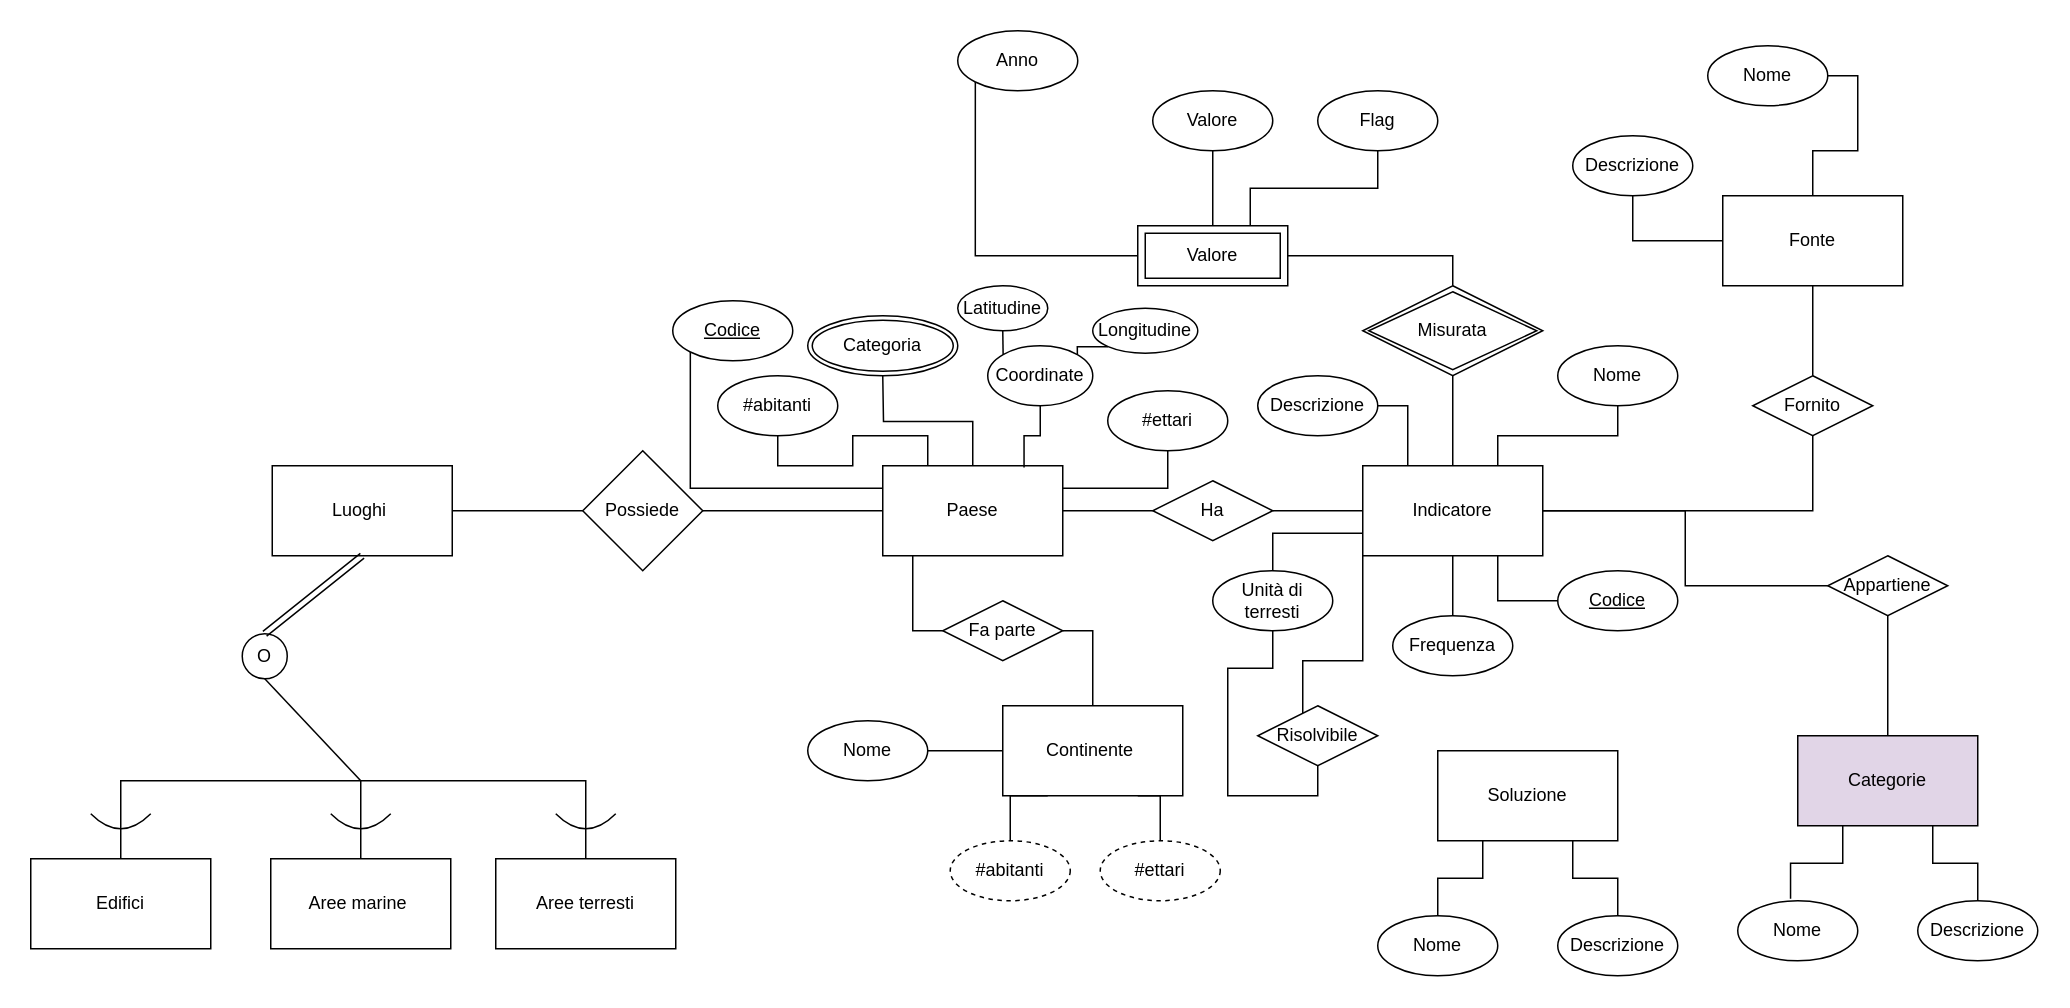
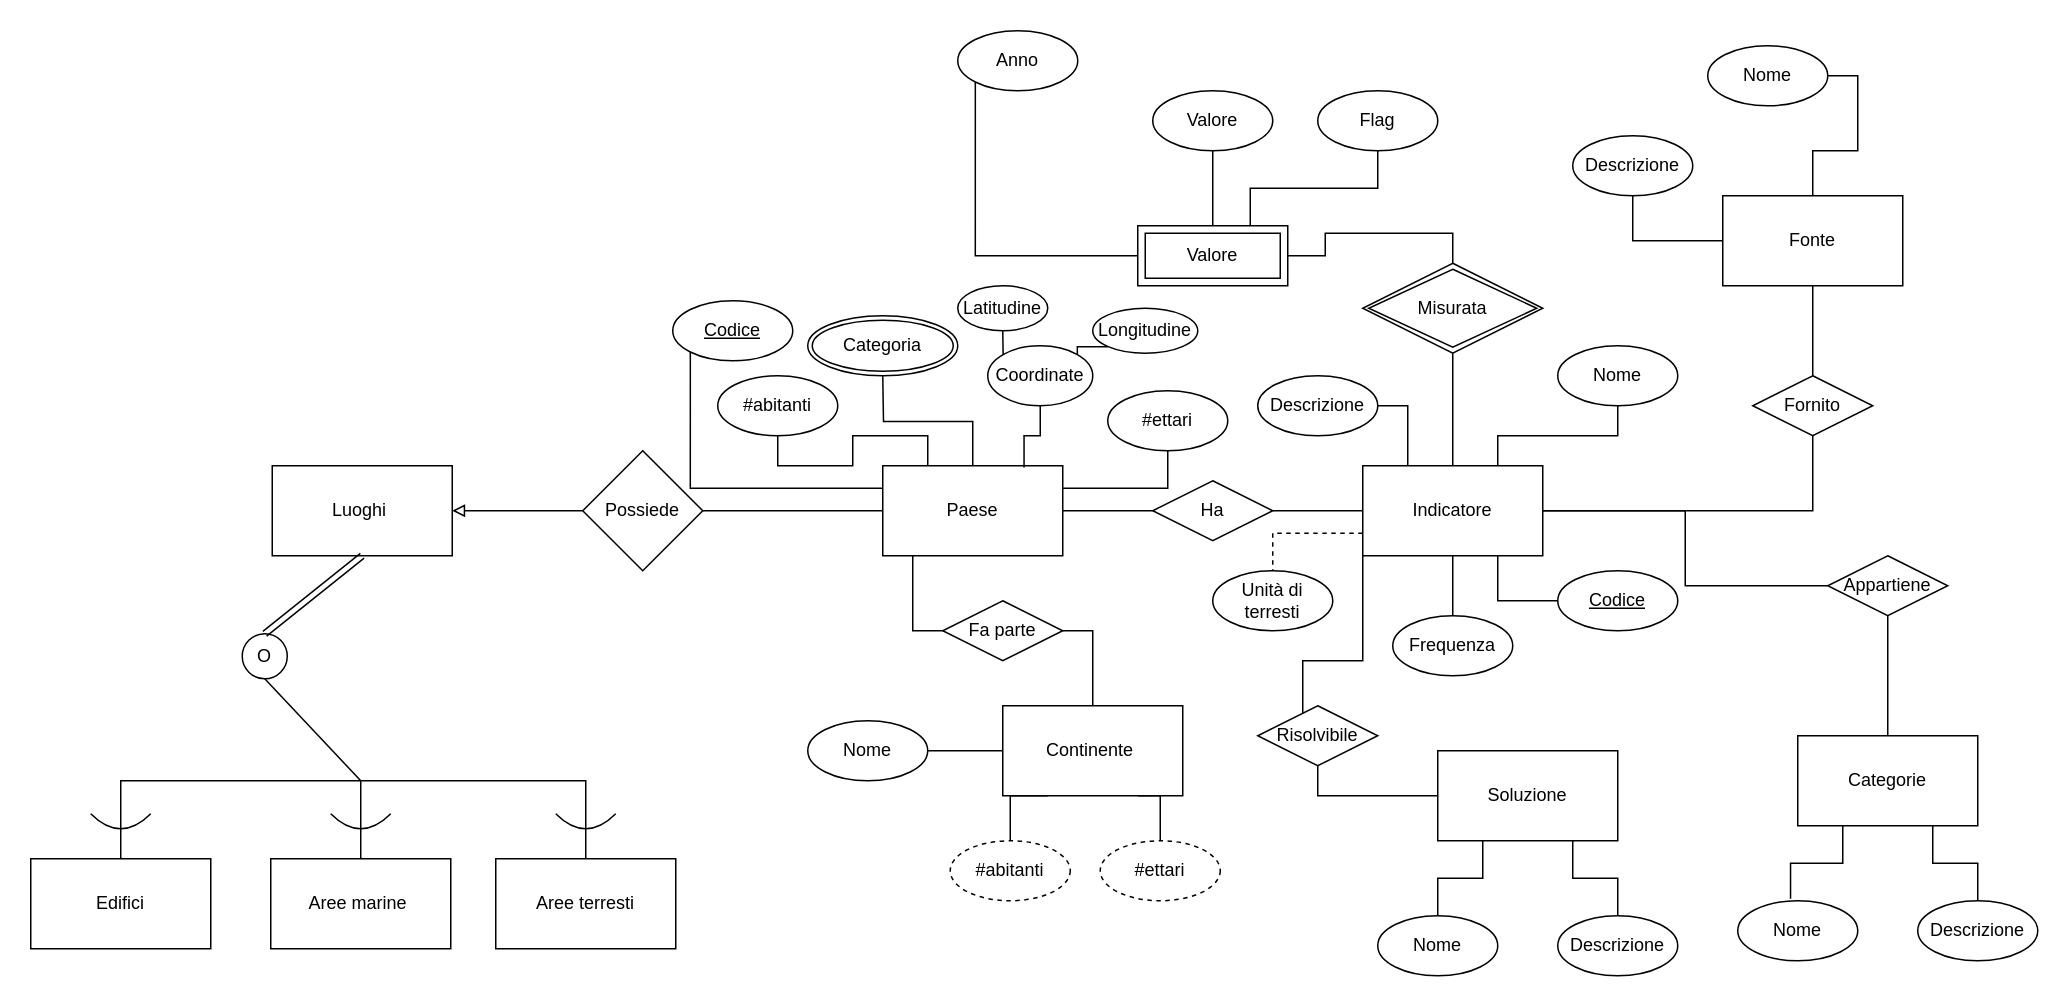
node "Misurata": moved (1453, 331) -> (1453, 308)
edge "Luoghi" -- "Possiede": arrowhead none -> block
edge "Indicatore" -- "Unità di terresti": style solid -> dashed
edge "Unità di terresti" -- "Risolvibile": now "Soluzione" -- "Risolvibile"
node "Categorie": fillcolor #e1d5e7 -> #ffffff
